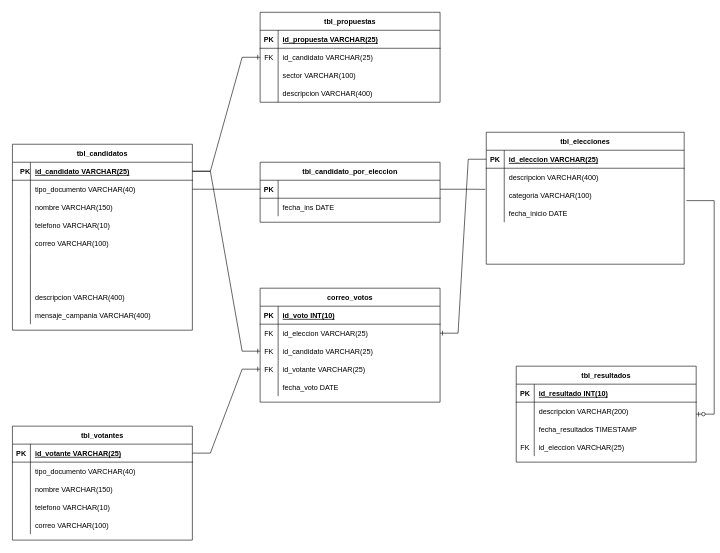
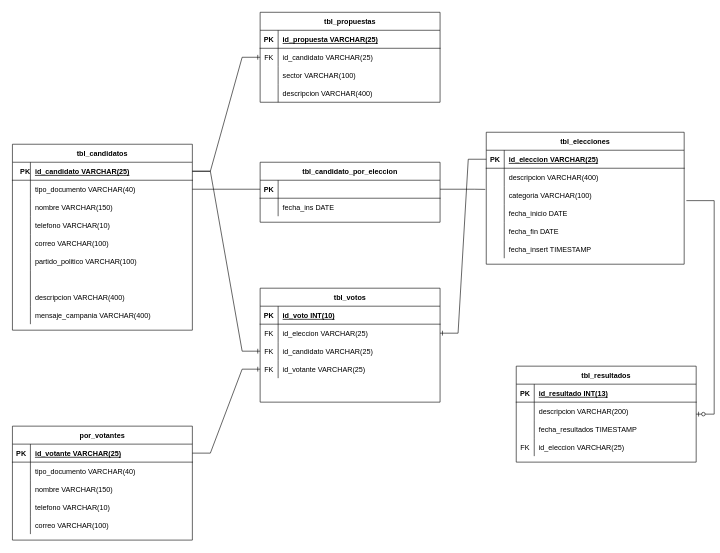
node "fecha_fin DATE": added
node "fecha_insert TIMESTAMP": added
node "partido_politico VARCHAR(100)": added
node "correo_votos": label "correo_votos" -> "tbl_votos"
node "fecha_voto DATE": removed
node "id_resultado INT(10)": label "id_resultado INT(10)" -> "id_resultado INT(13)"
node "tbl_votantes": label "tbl_votantes" -> "por_votantes"
